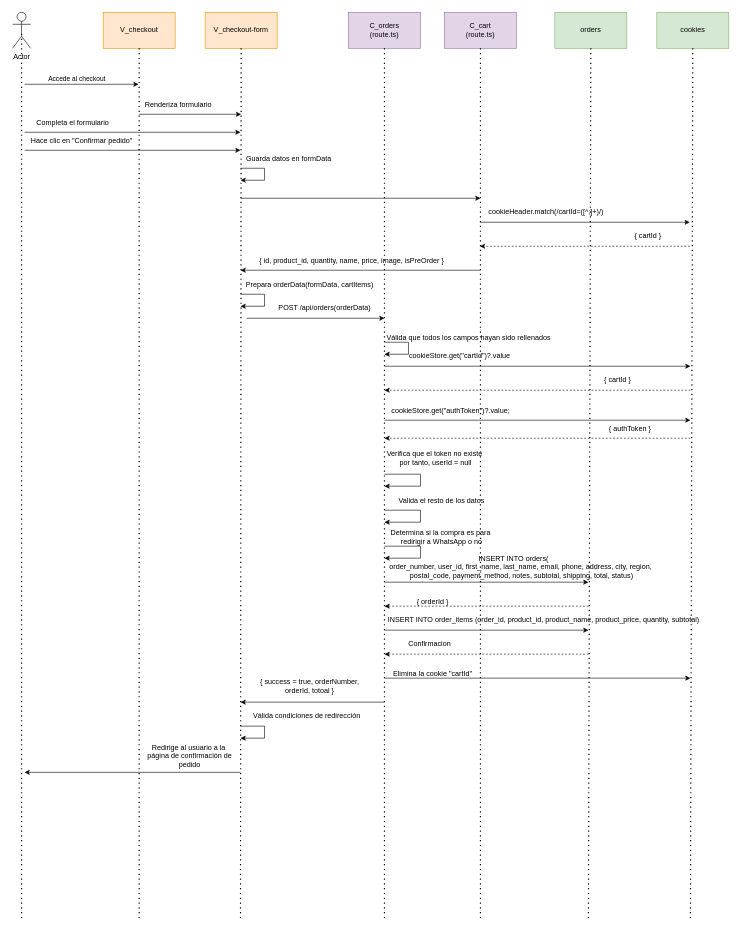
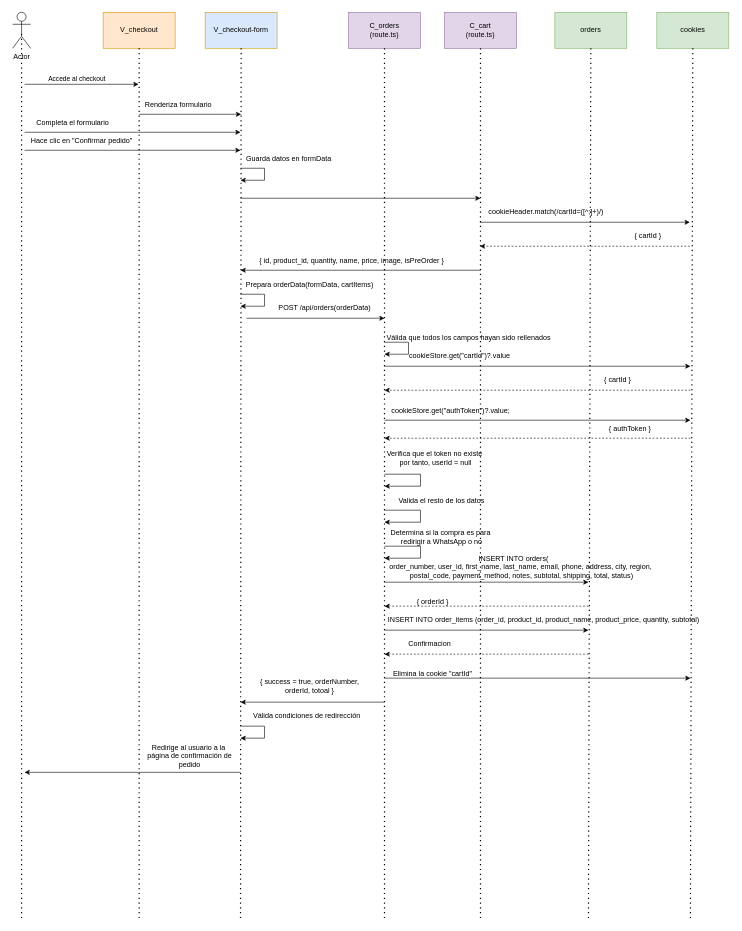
node "V_checkout-form": fillcolor #ffe6cc -> #dae8fc
